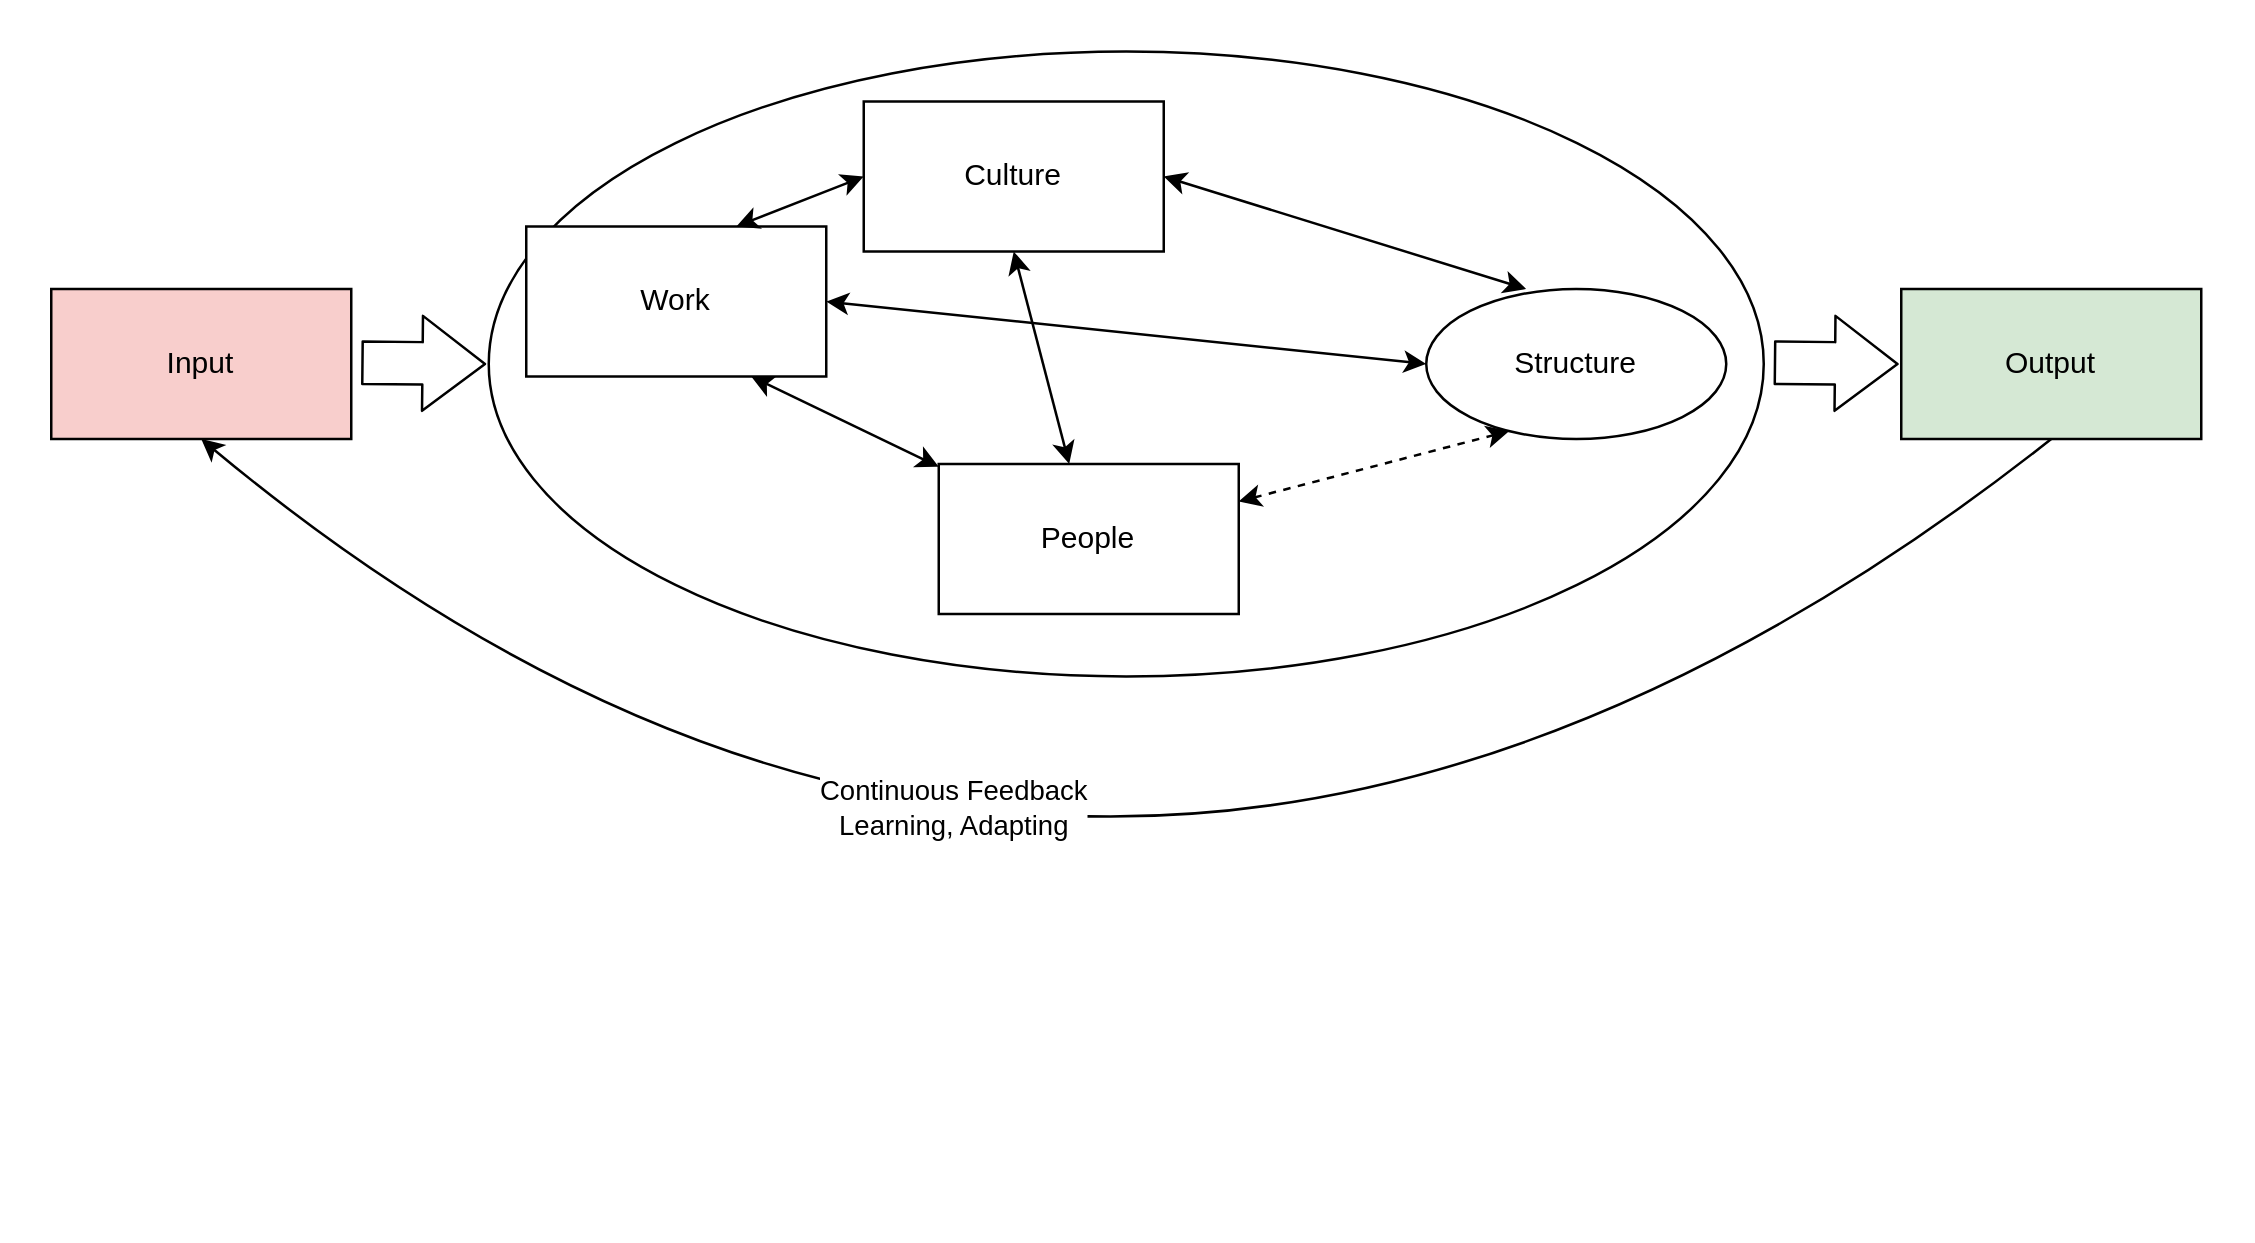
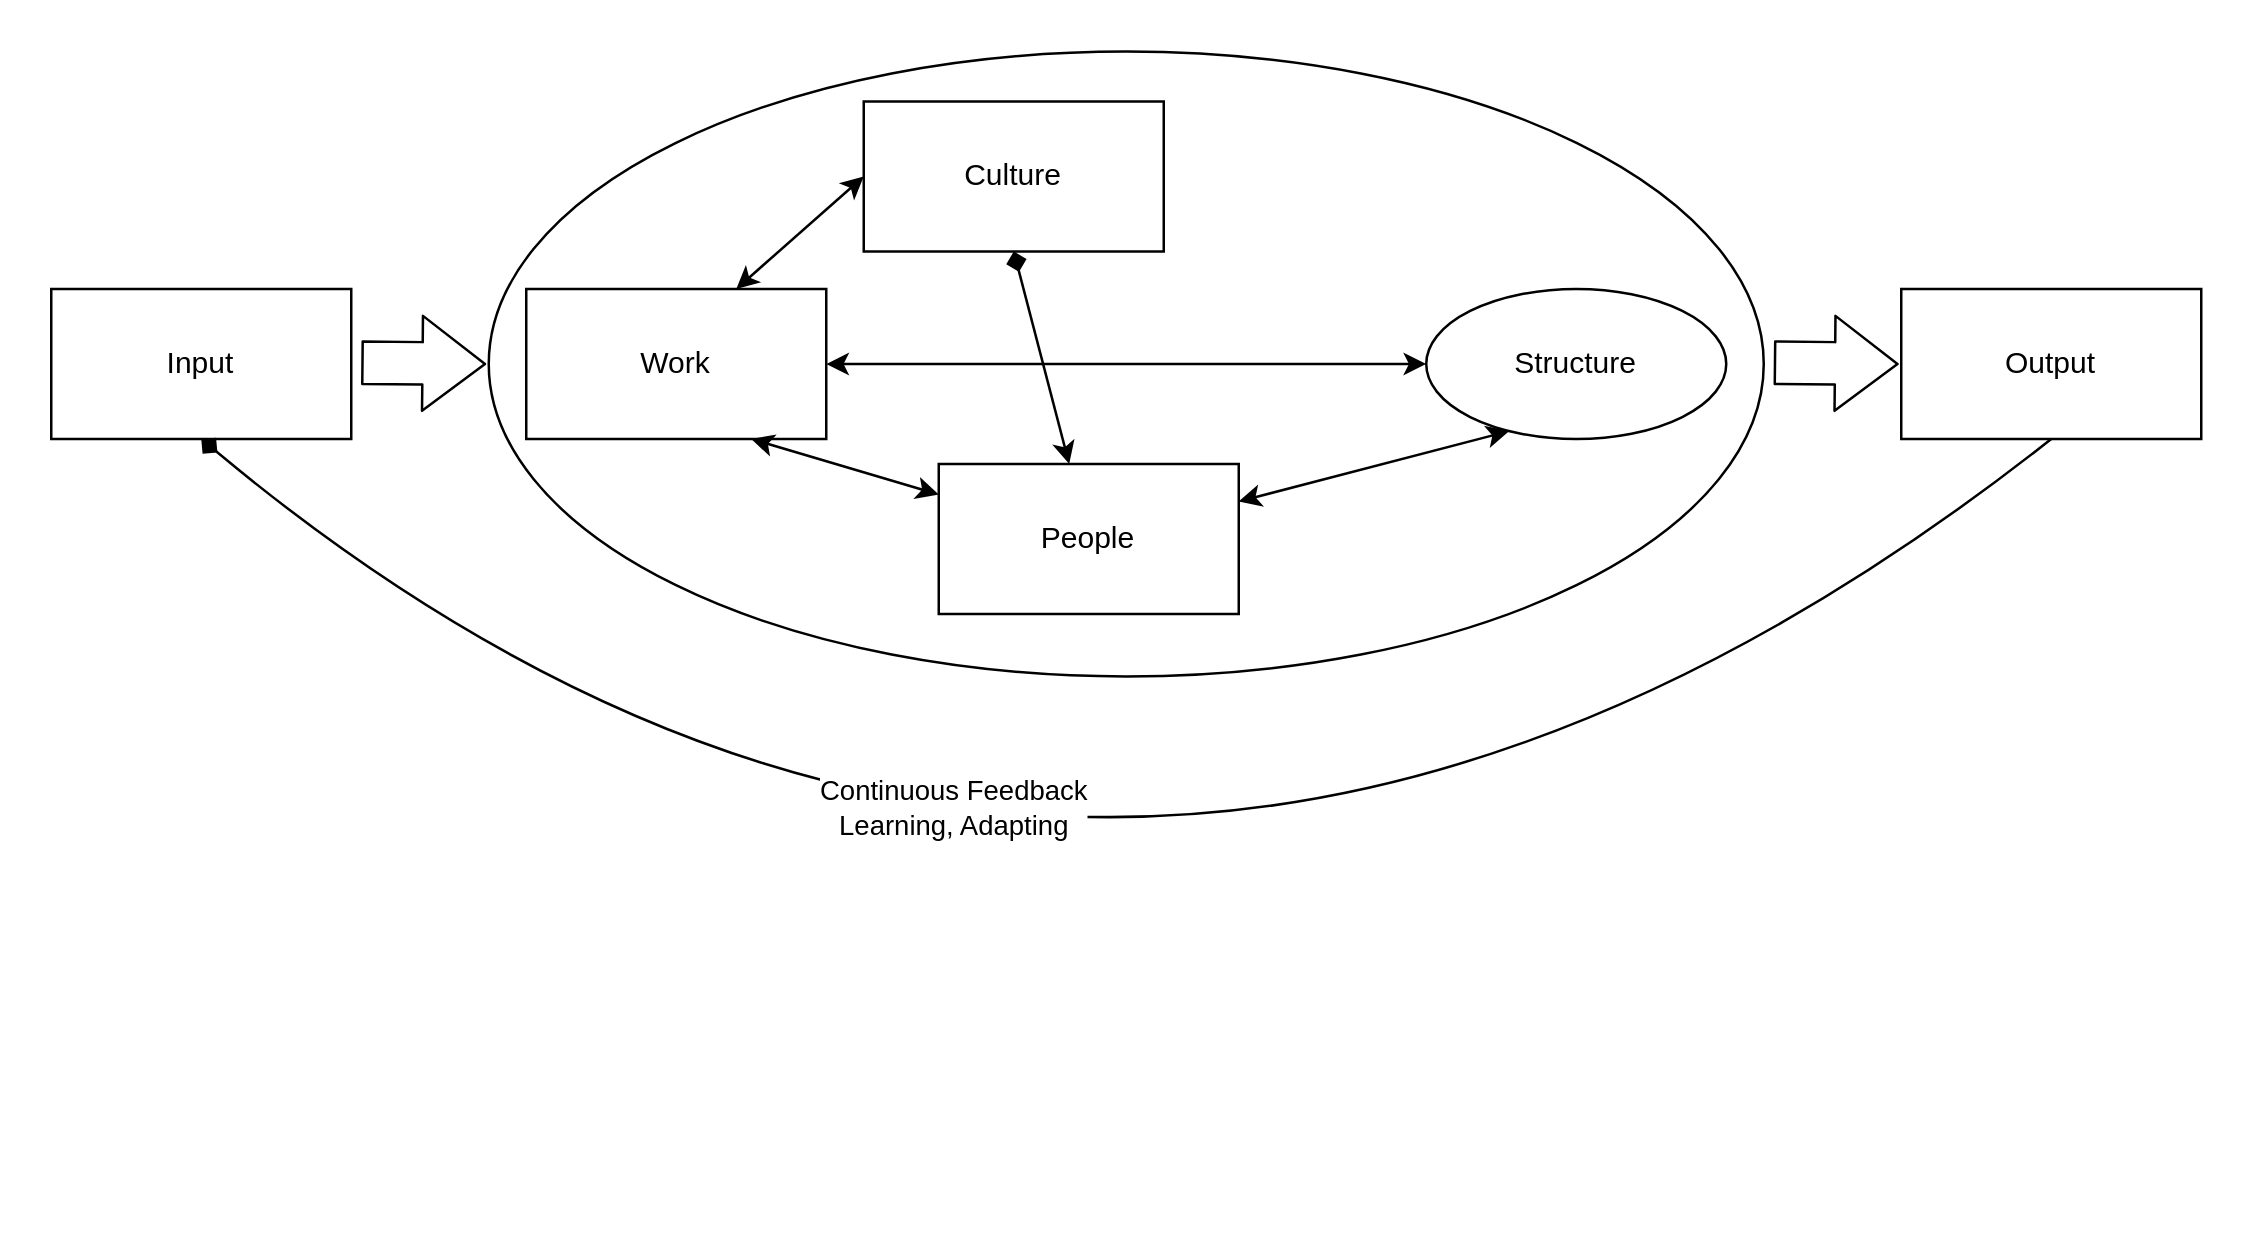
edge "Culture" -- "Structure": removed
edge "Culture" -- "People": arrowhead classic -> diamond
node "Work": moved (676, 301) -> (676, 364)
node "Input": fillcolor #f8cecc -> #ffffff
node "Output": fillcolor #d5e8d4 -> #ffffff
edge "Output" -> "Input": arrowhead classic -> diamond
edge "Structure" -- "People": style dashed -> solid
